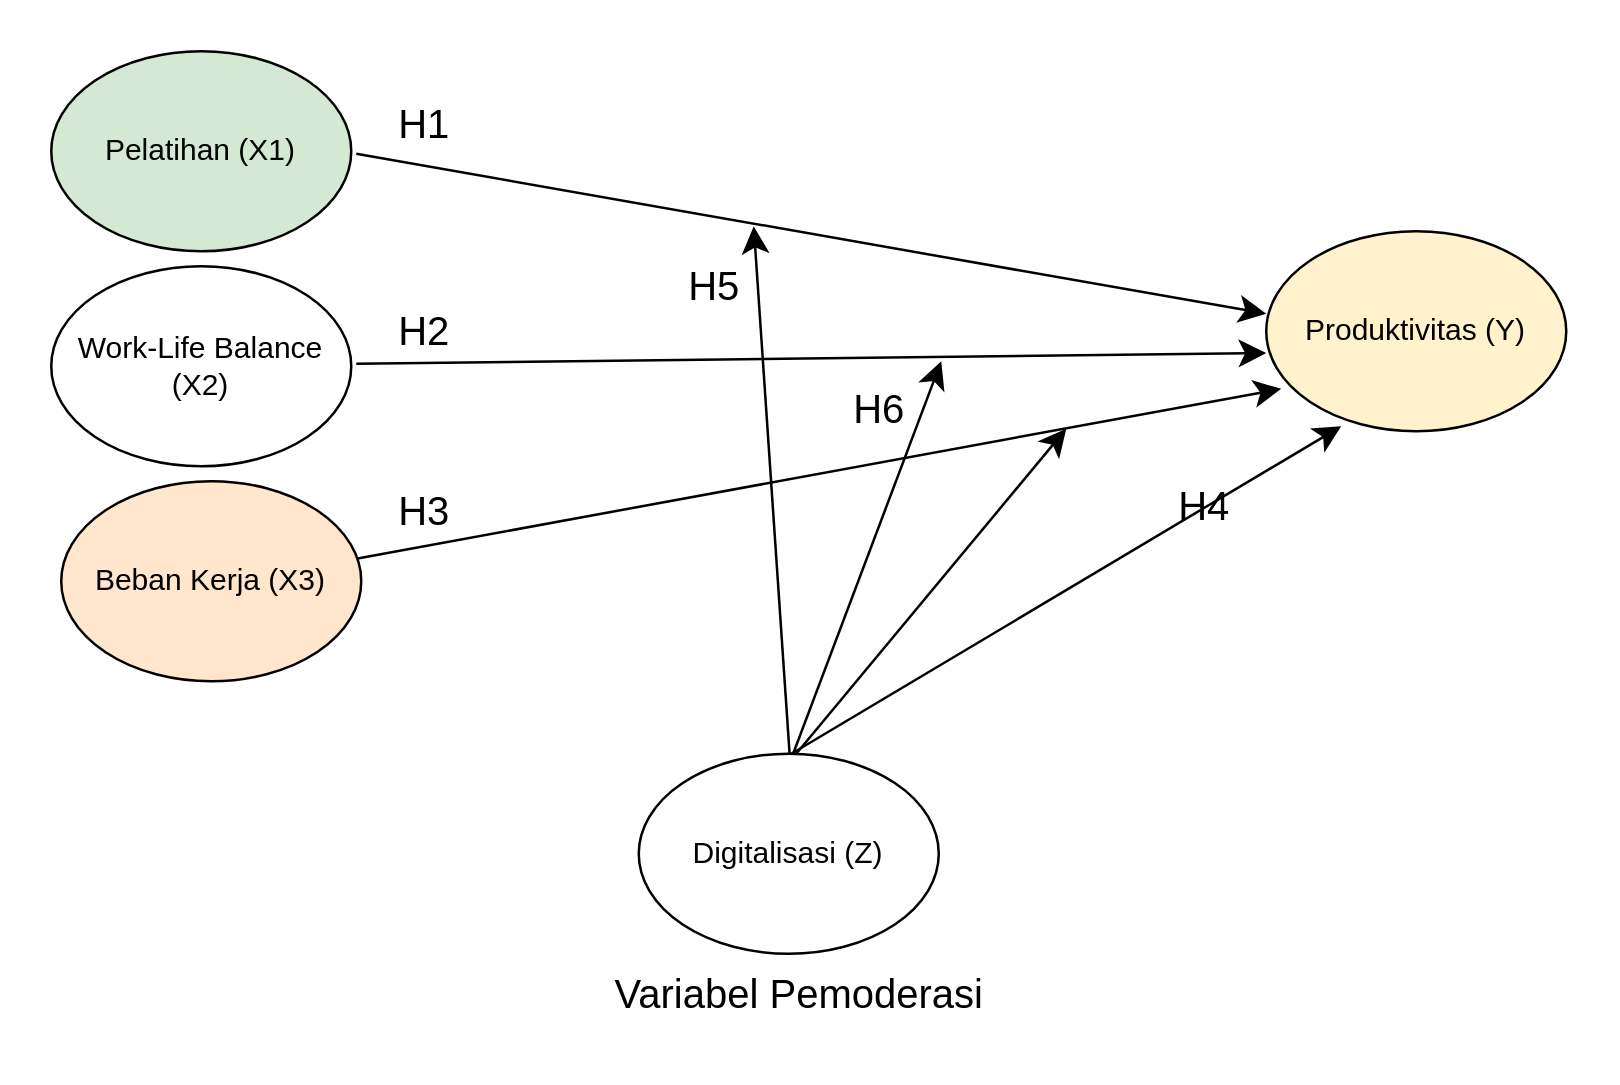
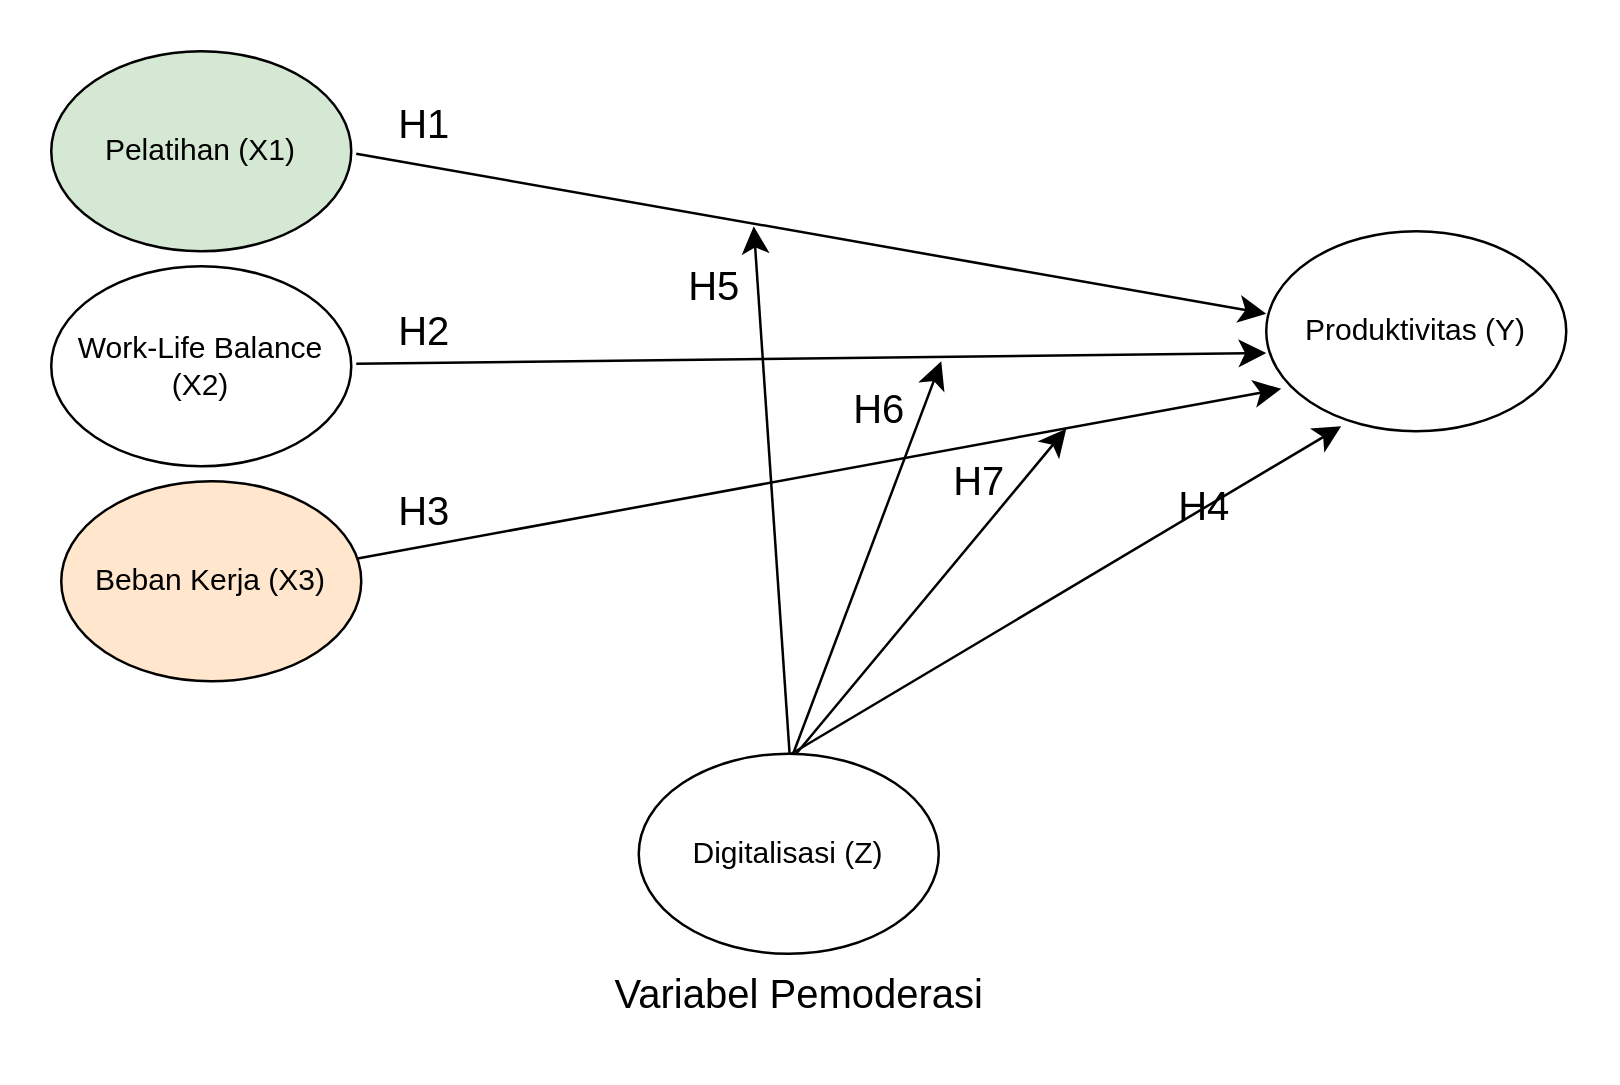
node "Produktivitas (Y)": fillcolor #fff2cc -> #ffffff
node "H7": added
